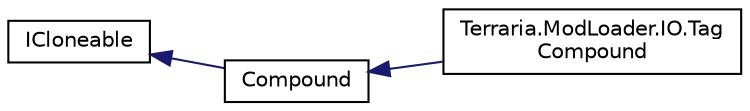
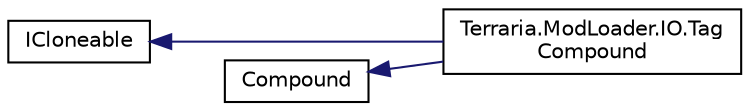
edge "Compound" -> "ICloneable": now "Terraria.ModLoader.IO.Tag Compound" -> "ICloneable"
